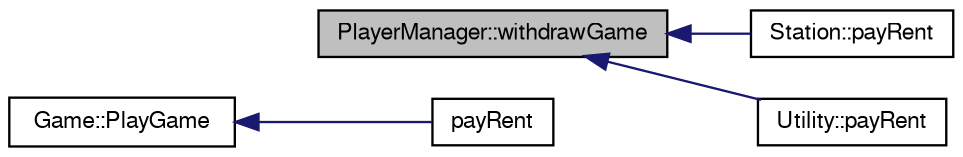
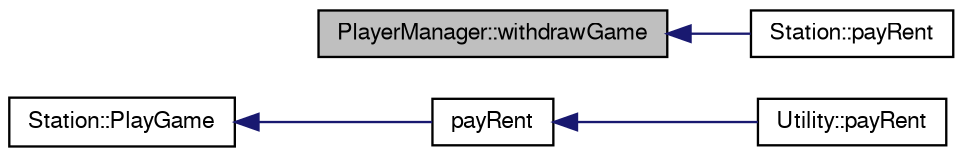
edge "Utility::payRent" -> "PlayerManager::withdrawGame": now "Utility::payRent" -> "payRent"
node "Game::PlayGame": label "Game::PlayGame" -> "Station::PlayGame"
